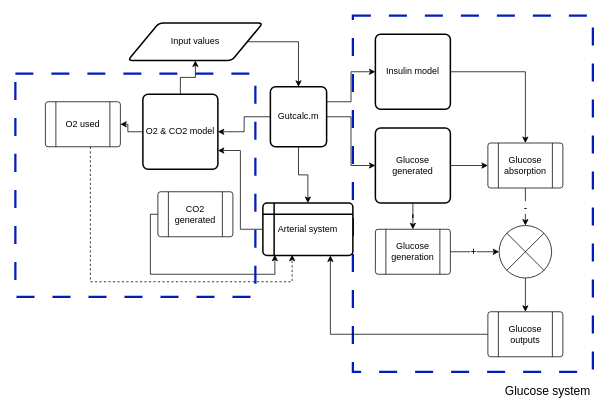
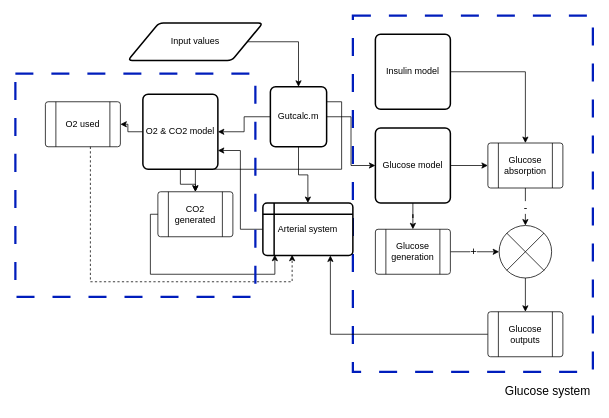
edge "Gutcalc.m" -> "Insulin model": now "Gutcalc.m" -> "CO2 generated"
edge "O2 & CO2 model" -> "Input values": now "O2 & CO2 model" -> "CO2 generated"
node "Glucose generated": label "Glucose generated" -> "Glucose model"
